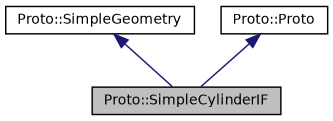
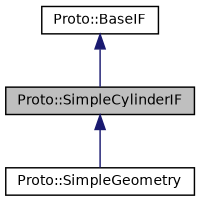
node "Proto::Proto": label "Proto::Proto" -> "Proto::BaseIF"
edge "Proto::SimpleCylinderIF" -> "Proto::SimpleGeometry": reversed
